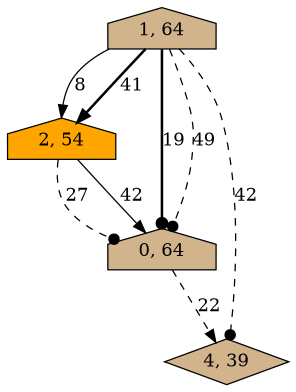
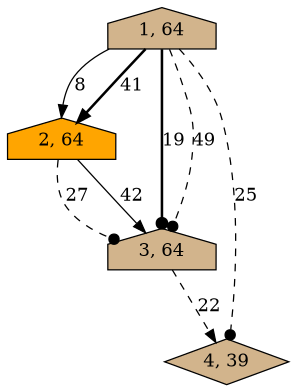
node "2, 54": label "2, 54" -> "2, 64"
edge "1, 64" -> "4, 39": label "42" -> "25"
node "0, 64": label "0, 64" -> "3, 64"
